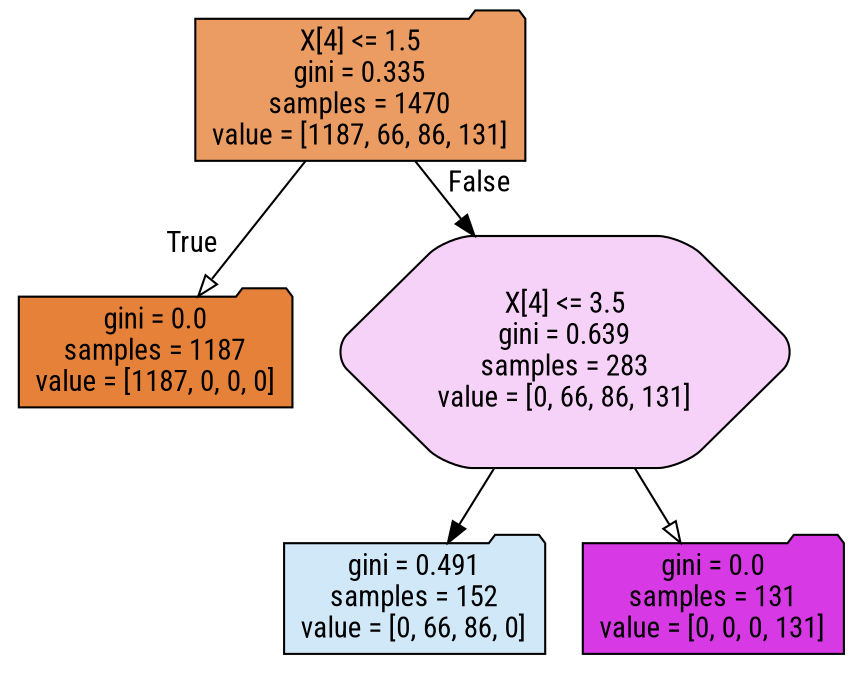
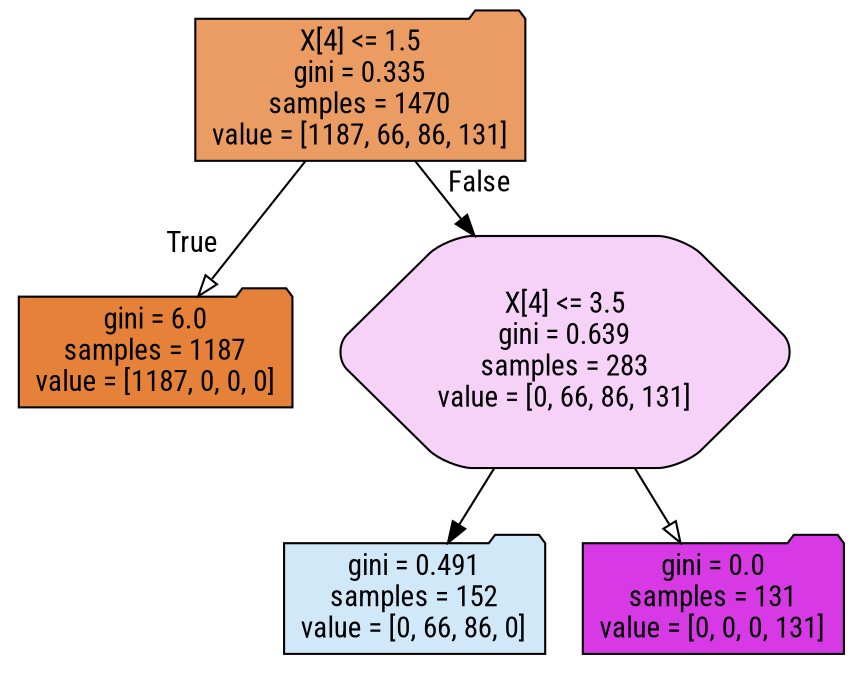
node "gini = 0.0 samples = 1187 value = [1187, 0, 0, 0]": label "gini = 0.0 samples = 1187 value = [1187, 0, 0, 0]" -> "gini = 6.0 samples = 1187 value = [1187, 0, 0, 0]"
